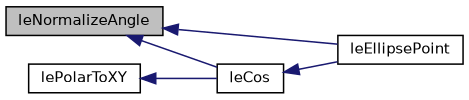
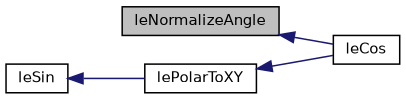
node "leEllipsePoint": removed
node "leSin": added
